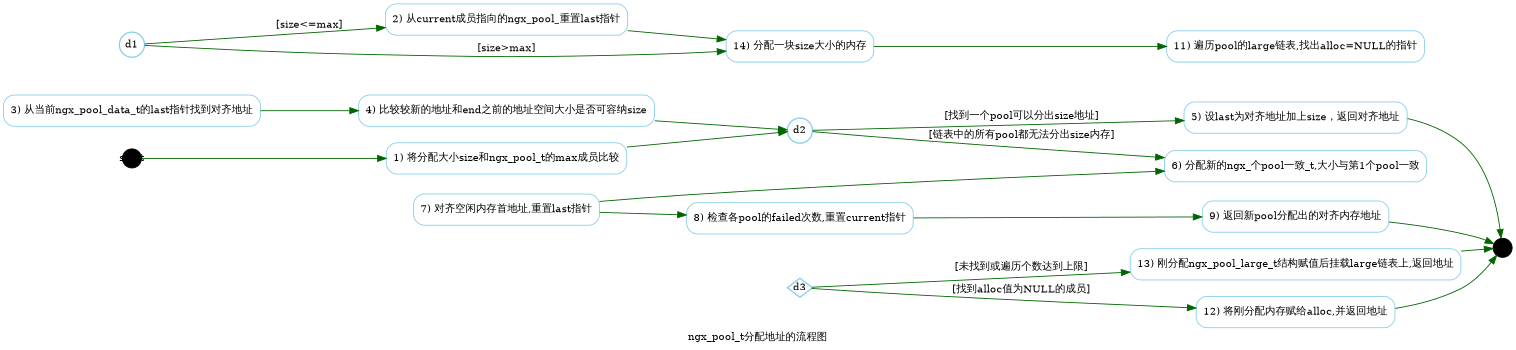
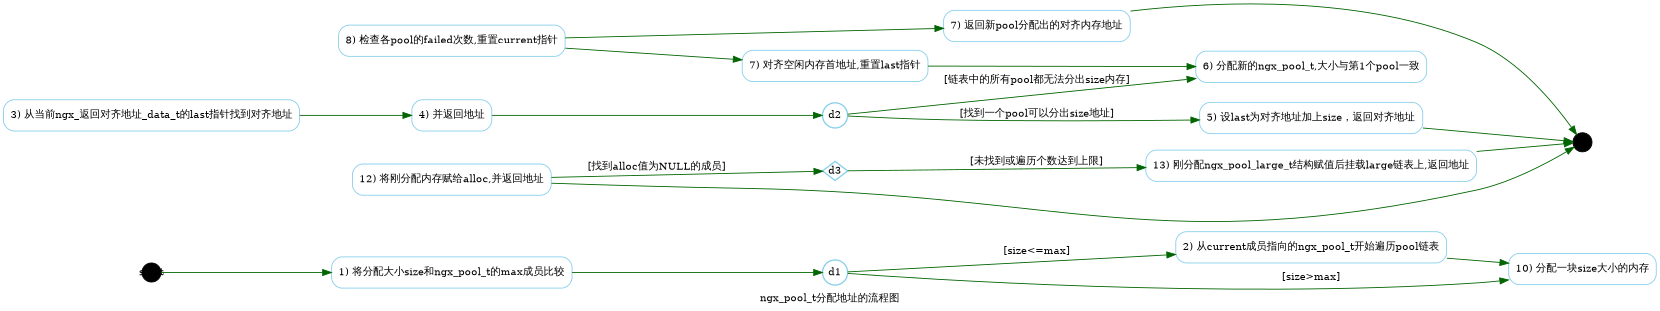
node "2) 从current成员指向的ngx_pool_重置last指针": label "2) 从current成员指向的ngx_pool_重置last指针" -> "2) 从current成员指向的ngx_pool_t开始遍历pool链表"
node "14) 分配一块size大小的内存": label "14) 分配一块size大小的内存" -> "10) 分配一块size大小的内存"
node "11) 遍历pool的large链表,找出alloc=NULL的指针": removed
node "3) 从当前ngx_pool_data_t的last指针找到对齐地址": label "3) 从当前ngx_pool_data_t的last指针找到对齐地址" -> "3) 从当前ngx_返回对齐地址_data_t的last指针找到对齐地址"
node "4) 比较较新的地址和end之前的地址空间大小是否可容纳size": label "4) 比较较新的地址和end之前的地址空间大小是否可容纳size" -> "4) 并返回地址"
edge "1) 将分配大小size和ngx_pool_t的max成员比较" -> "d2": now "1) 将分配大小size和ngx_pool_t的max成员比较" -> "d1"
node "6) 分配新的ngx_个pool一致_t,大小与第1个pool一致": label "6) 分配新的ngx_个pool一致_t,大小与第1个pool一致" -> "6) 分配新的ngx_pool_t,大小与第1个pool一致"
edge "7) 对齐空闲内存首地址,重置last指针" -> "8) 检查各pool的failed次数,重置current指针": reversed
node "9) 返回新pool分配出的对齐内存地址": label "9) 返回新pool分配出的对齐内存地址" -> "7) 返回新pool分配出的对齐内存地址"
edge "d3" -> "12) 将刚分配内存赋给alloc,并返回地址": reversed
